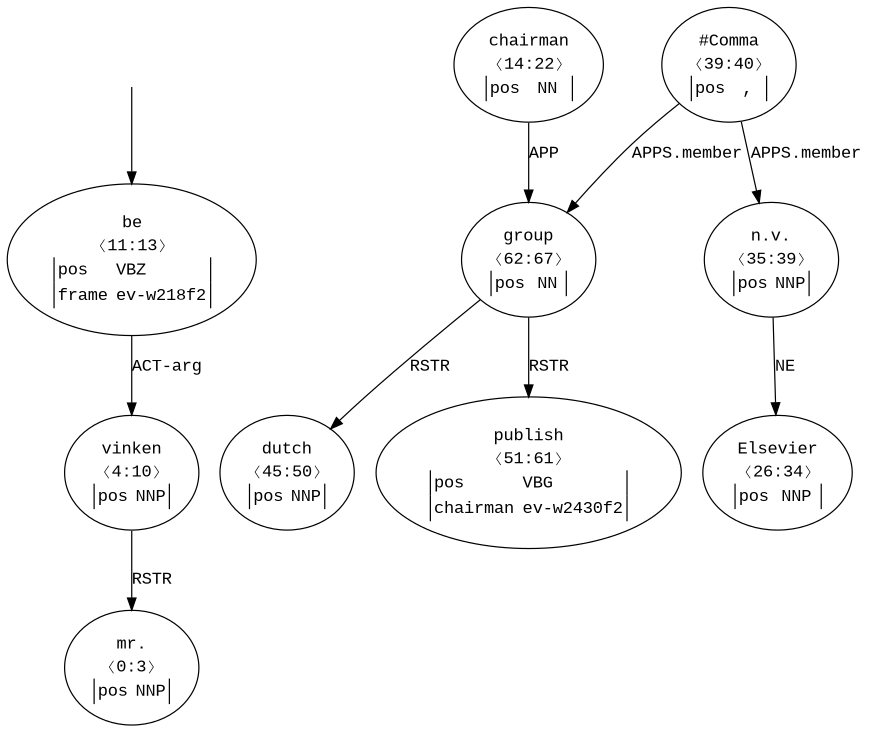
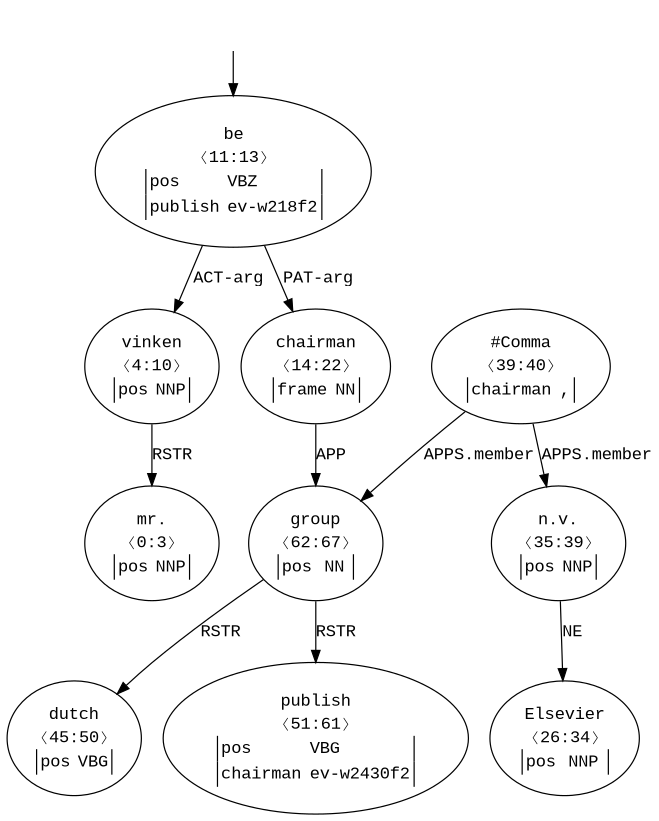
node "chairman": text "pos" -> "frame"
node "#Comma": text "pos" -> "chairman"
edge "be" -> "chairman": added, label "PAT-arg"
node "be": text "frame" -> "publish"
node "dutch": text "NNP" -> "VBG"
